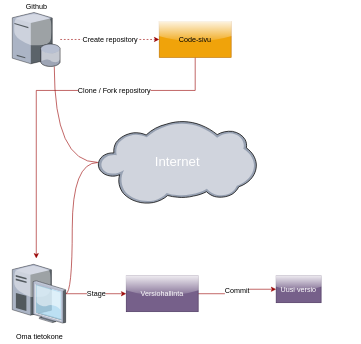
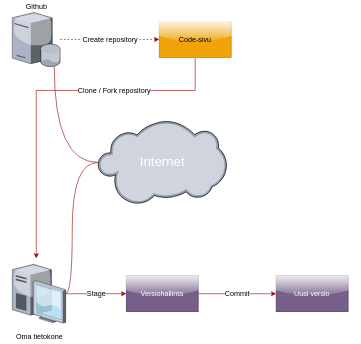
node "Internet": size 159x84 -> 129x84
node "Uusi versio": size 45x27 -> 72x36
